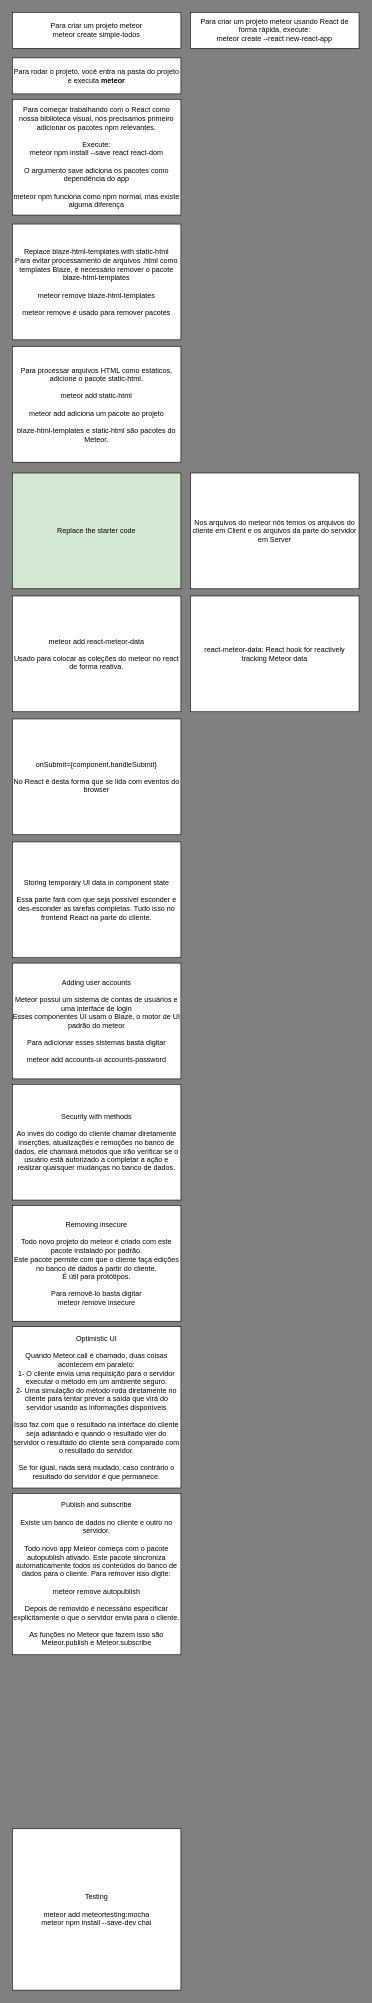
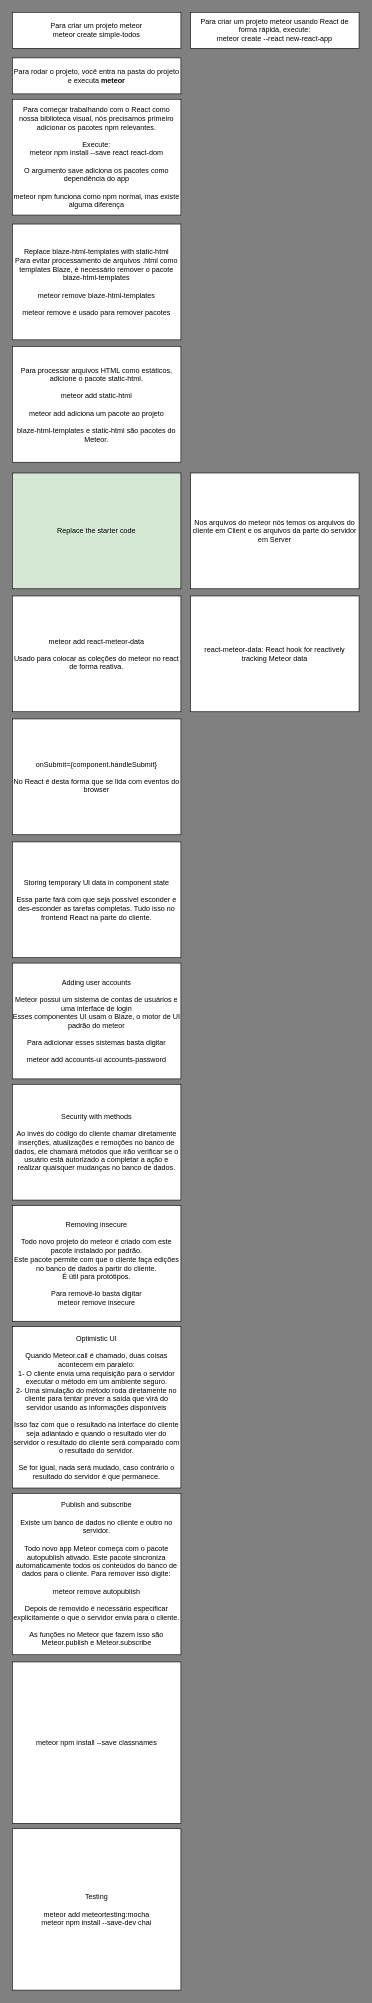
node "meteor npm install --save classnames": added
